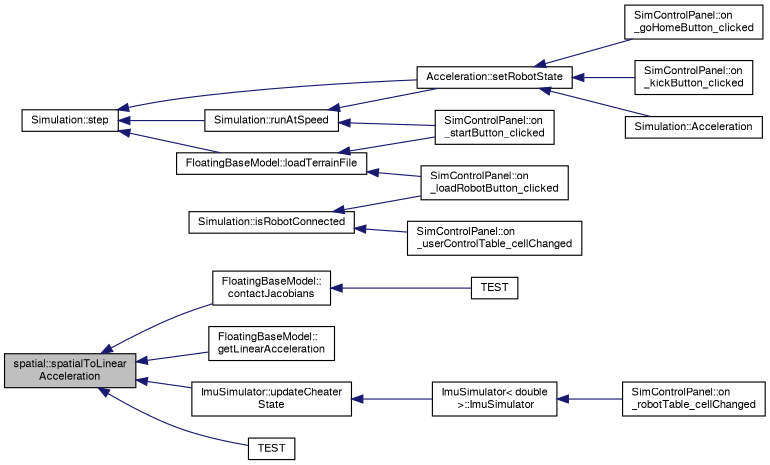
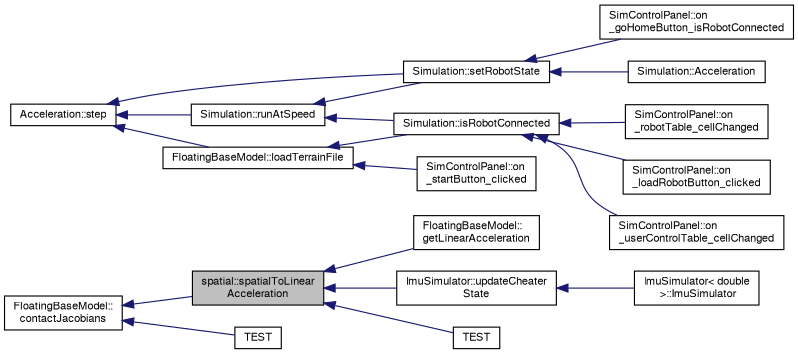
node "SimControlPanel::on _goHomeButton_clicked": label "SimControlPanel::on _goHomeButton_clicked" -> "SimControlPanel::on _goHomeButton_isRobotConnected"
node "Acceleration::setRobotState": label "Acceleration::setRobotState" -> "Simulation::setRobotState"
node "SimControlPanel::on _kickButton_clicked": removed
node "Simulation::step": label "Simulation::step" -> "Acceleration::step"
edge "SimControlPanel::on _startButton_clicked" -> "Simulation::runAtSpeed": now "Simulation::isRobotConnected" -> "Simulation::runAtSpeed"
edge "SimControlPanel::on _loadRobotButton_clicked" -> "FloatingBaseModel::loadTerrainFile": now "Simulation::isRobotConnected" -> "FloatingBaseModel::loadTerrainFile"
edge "FloatingBaseModel:: contactJacobians" -> "spatial::spatialToLinear Acceleration": reversed
edge "SimControlPanel::on _robotTable_cellChanged" -> "ImuSimulator< double >::ImuSimulator": now "SimControlPanel::on _robotTable_cellChanged" -> "Simulation::isRobotConnected"
